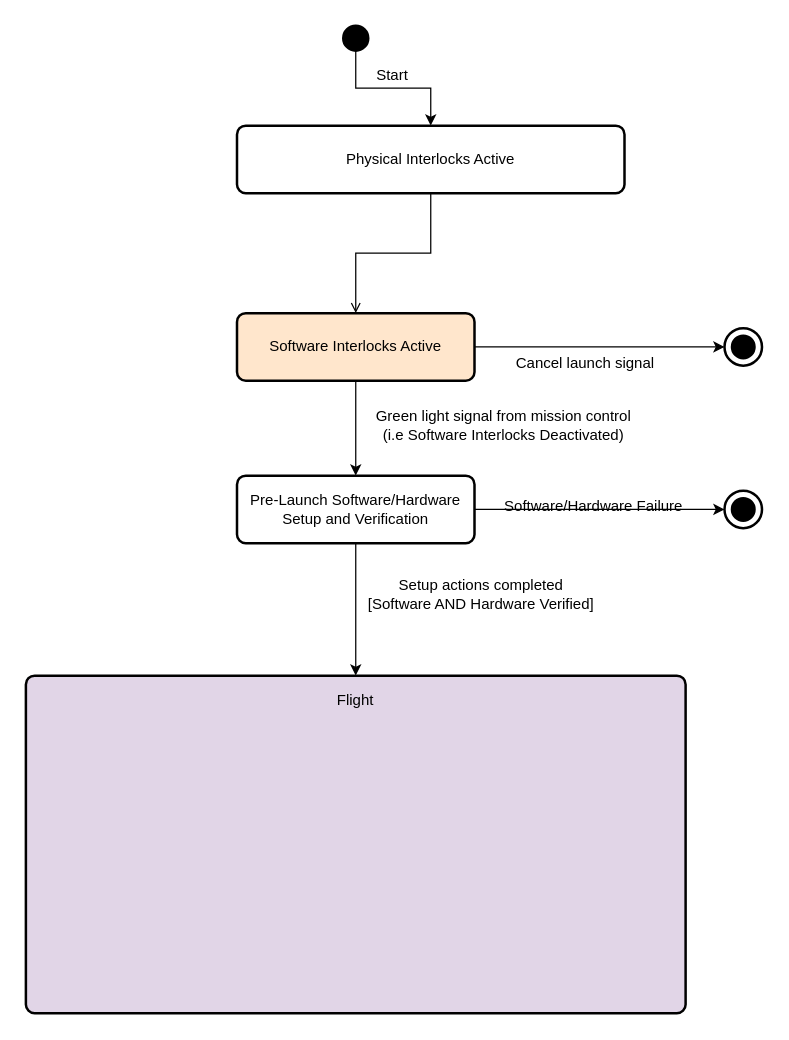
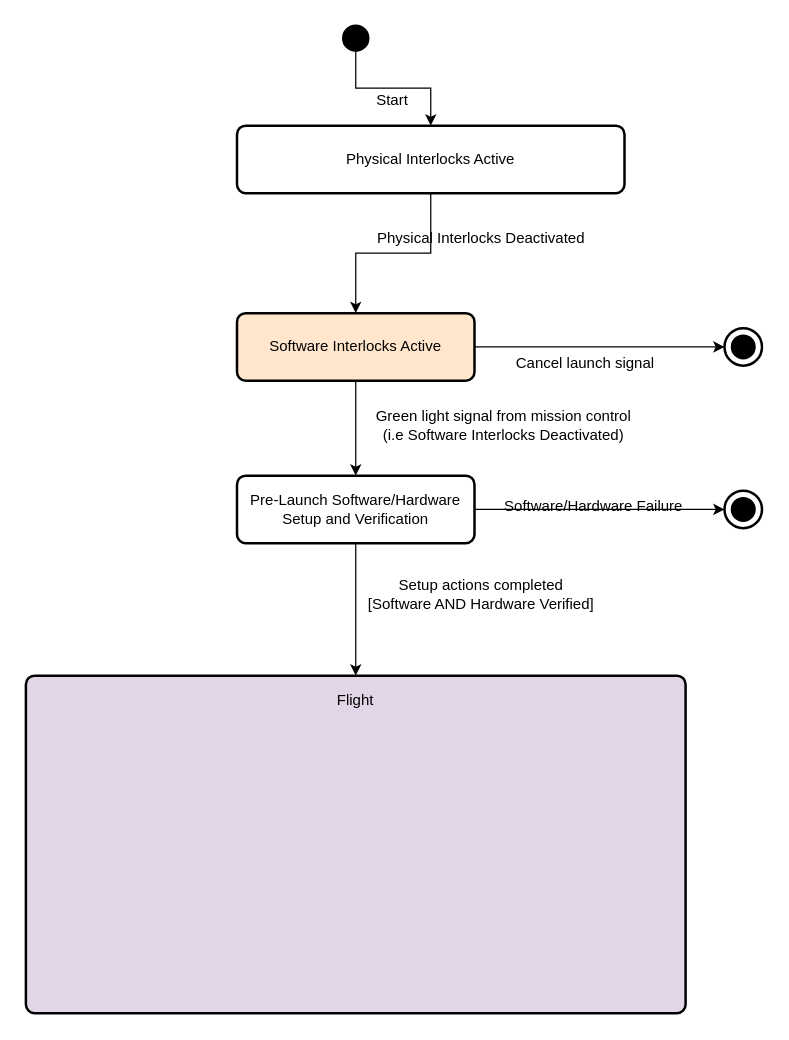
node "Start": moved (392, 76) -> (392, 101)
node "Physical Interlocks Deactivated": added
edge "Physical Interlocks Active" -> "Software Interlocks Active": arrowhead open -> classic
